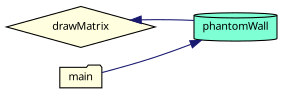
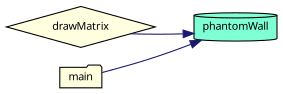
edge "phantomWall" -> "drawMatrix": reversed
